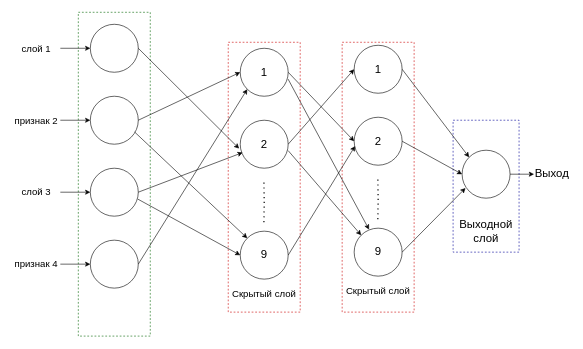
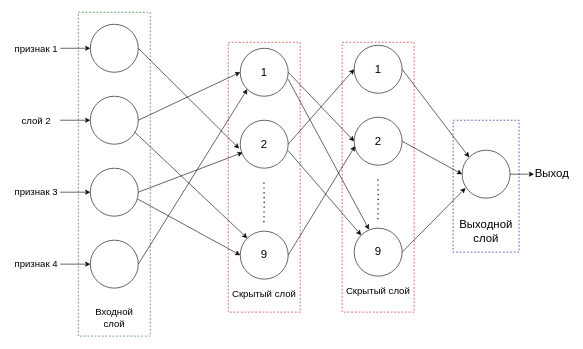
node "слой 1": label "слой 1" -> "признак 1"
node "признак 2": label "признак 2" -> "слой 2"
node "слой 3": label "слой 3" -> "признак 3"
node "Входной слой": added
